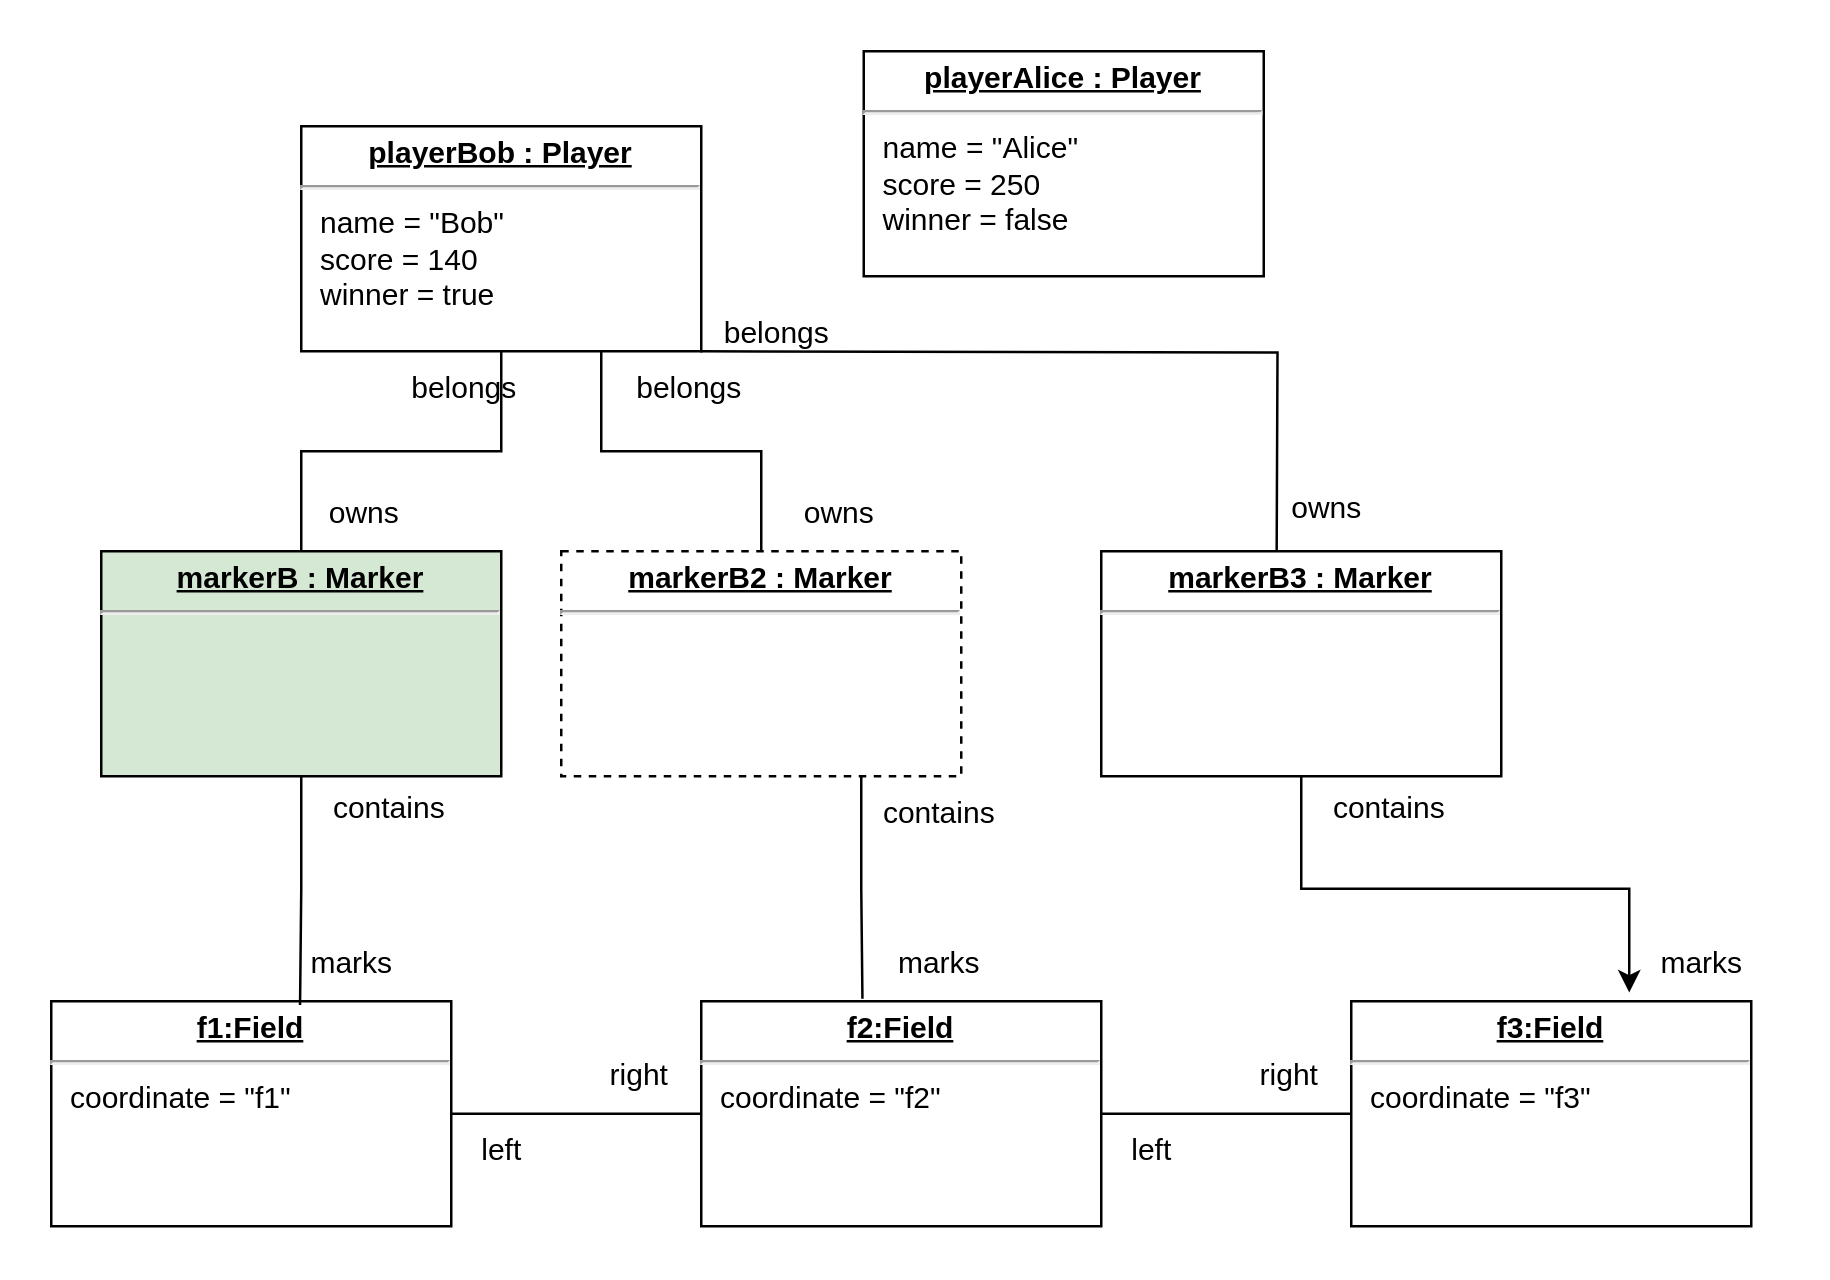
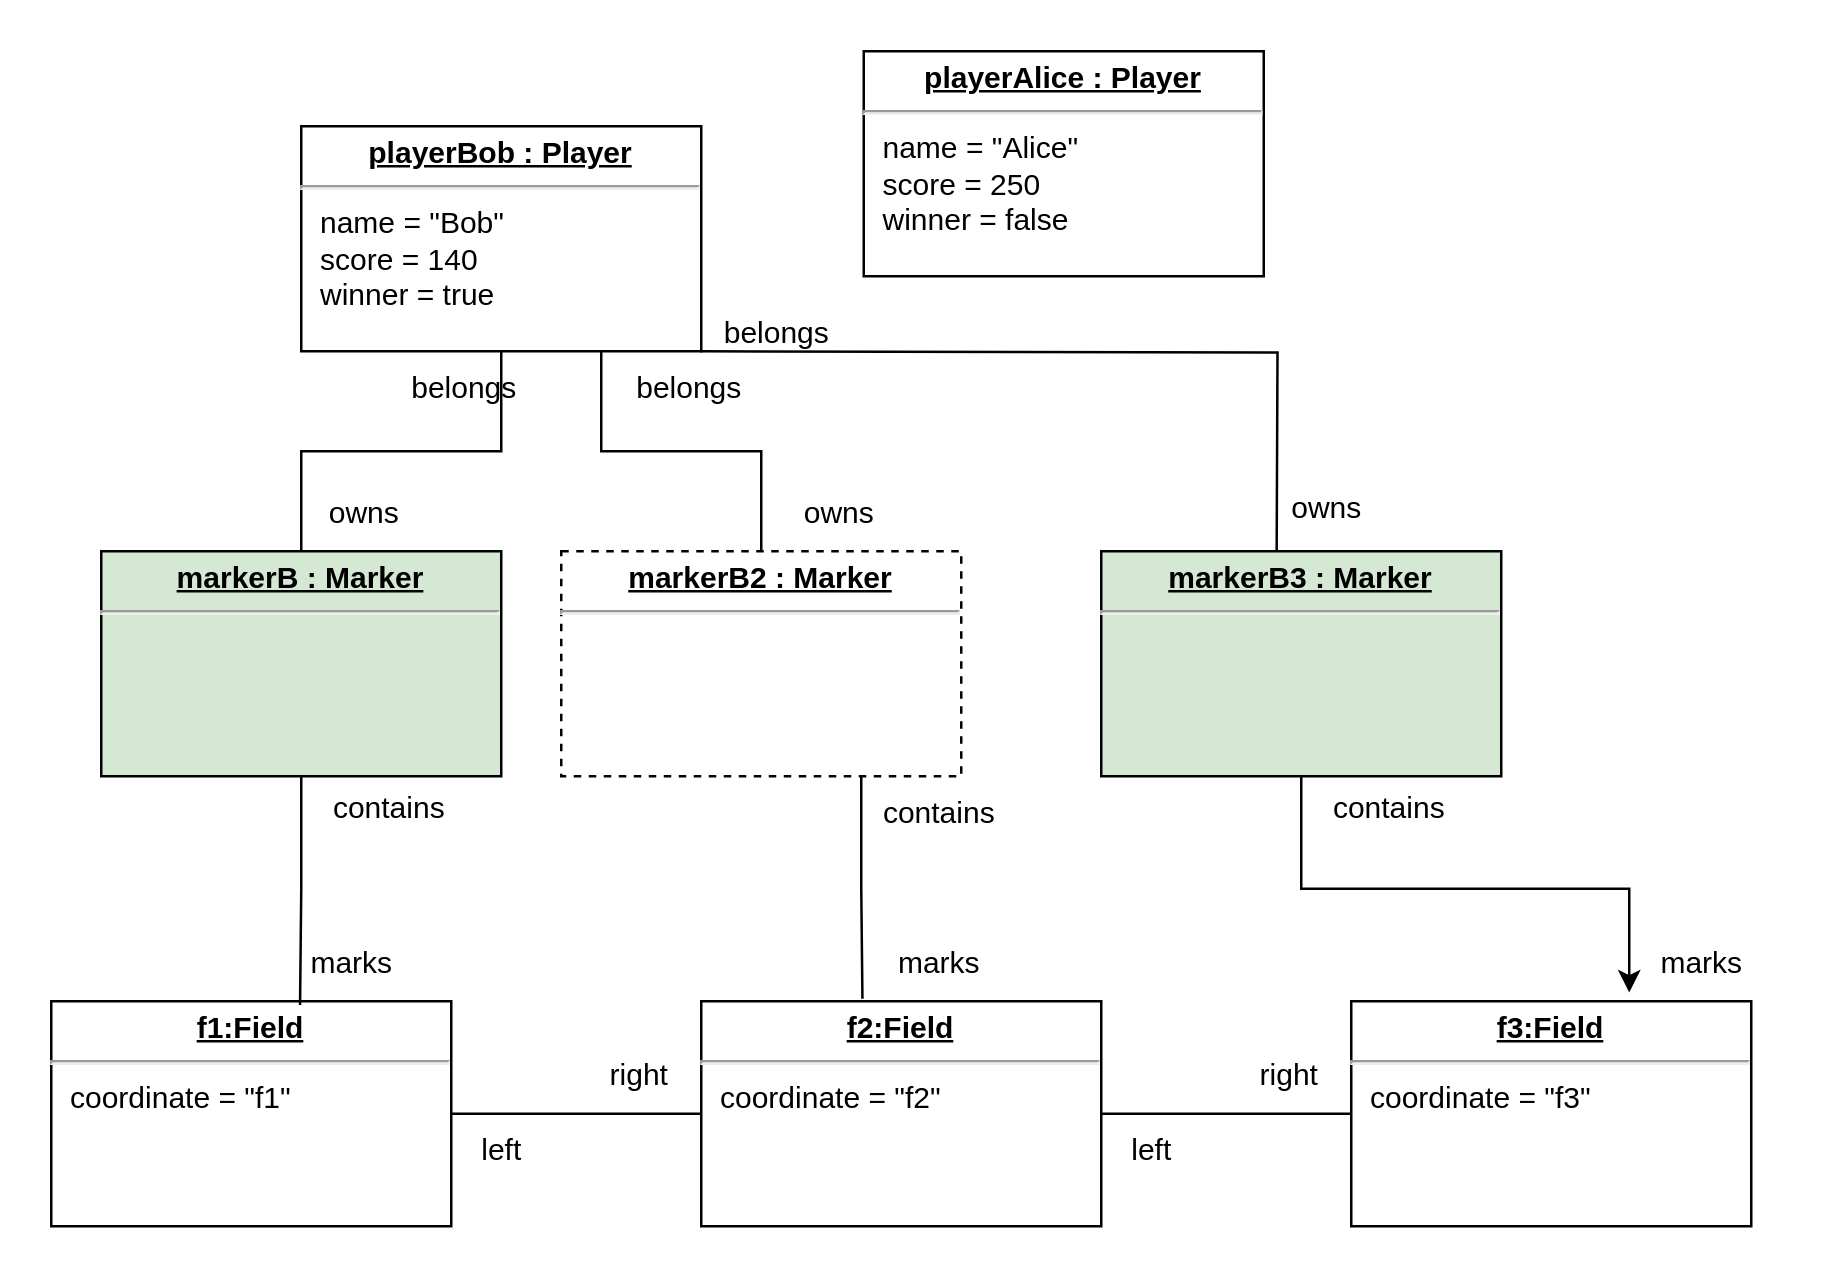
node "markerB3 : Marker": fillcolor #ffffff -> #d5e8d4
